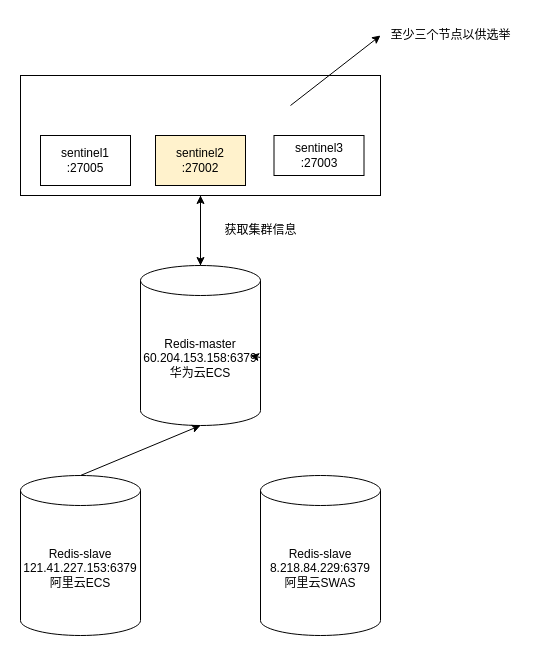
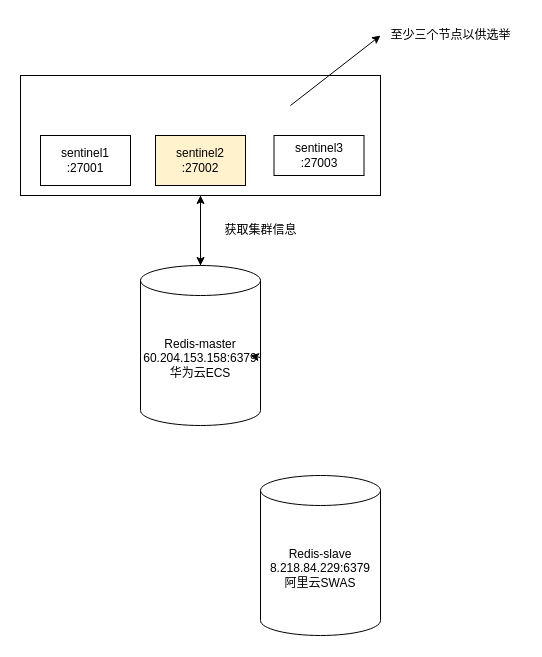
node "sentinel1 :27005": label "sentinel1 :27005" -> "sentinel1 :27001"
edge "Redis-slave 121.41.227.153:6379 阿里云ECS" -> "Redis-master 60.204.153.158:6379 华为云ECS": removed
node "Redis-slave 121.41.227.153:6379 阿里云ECS": removed
